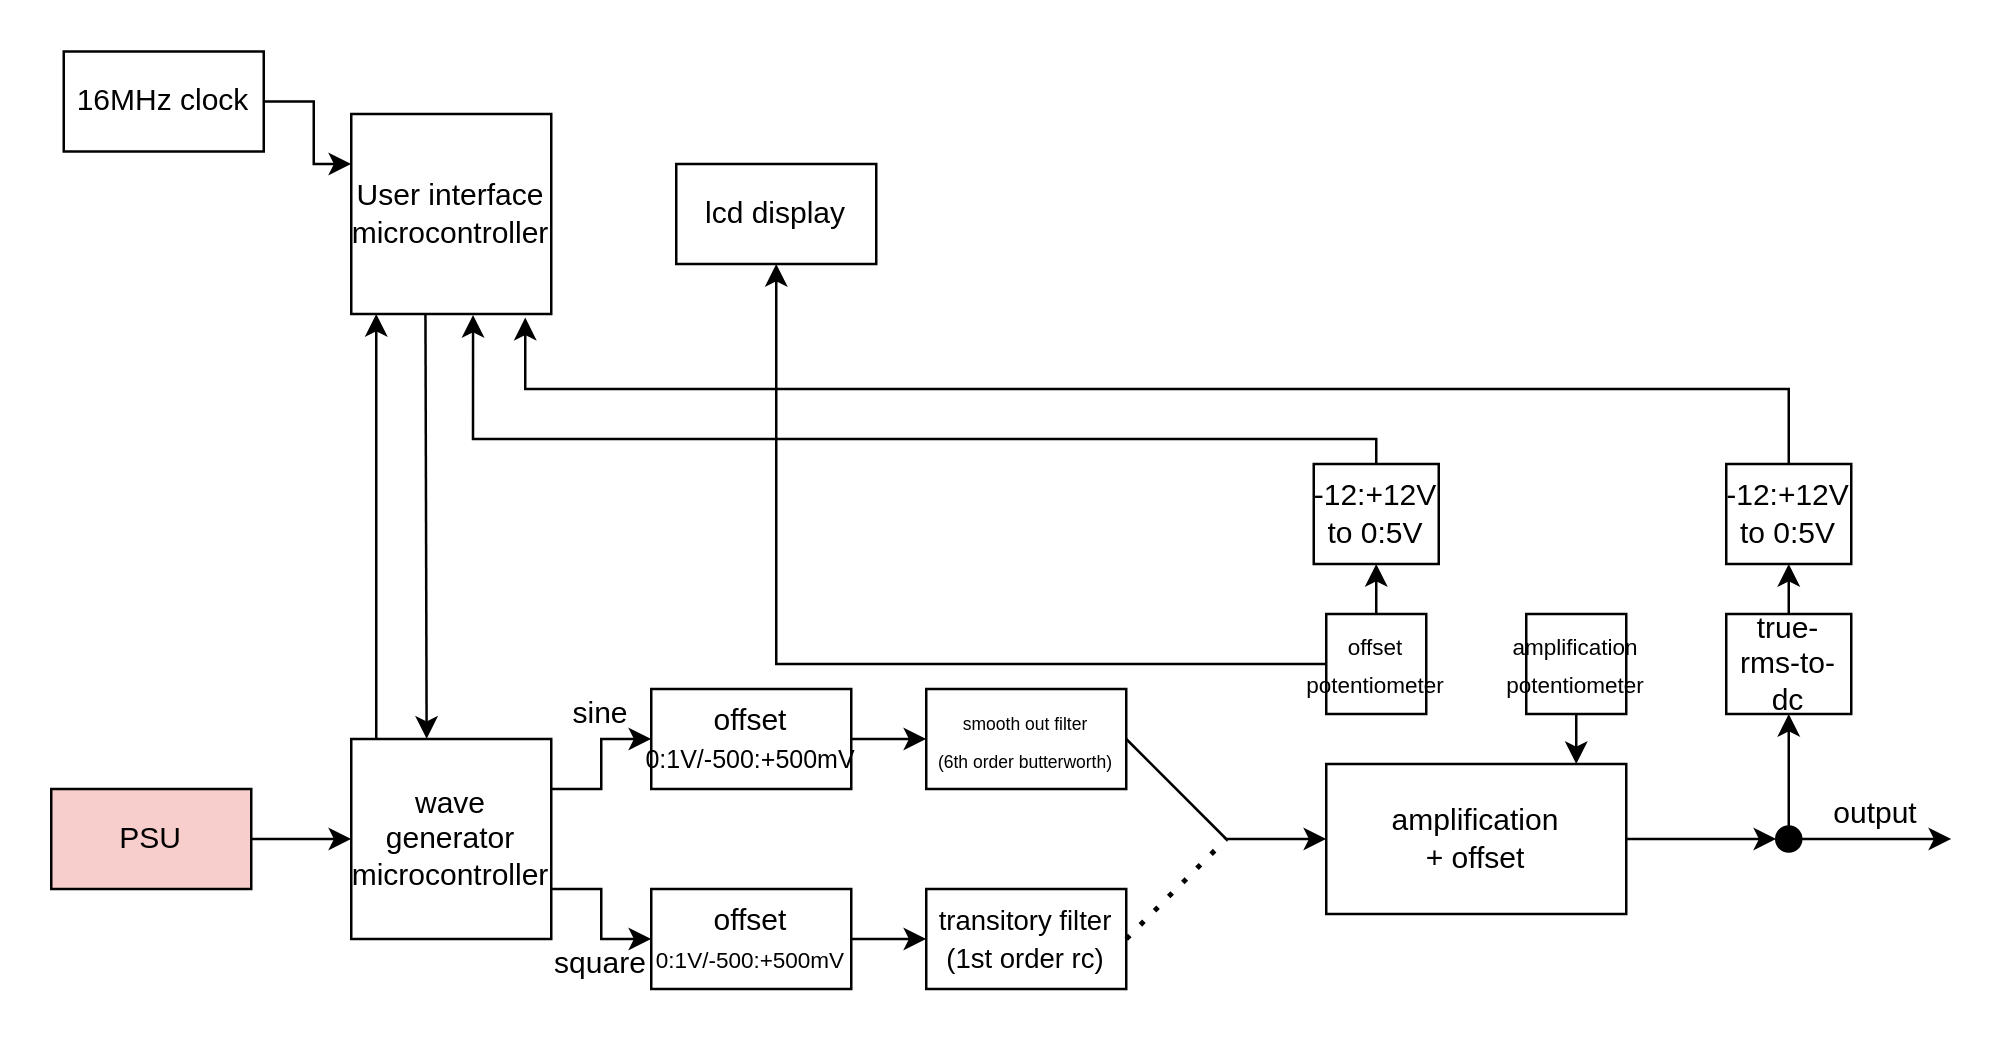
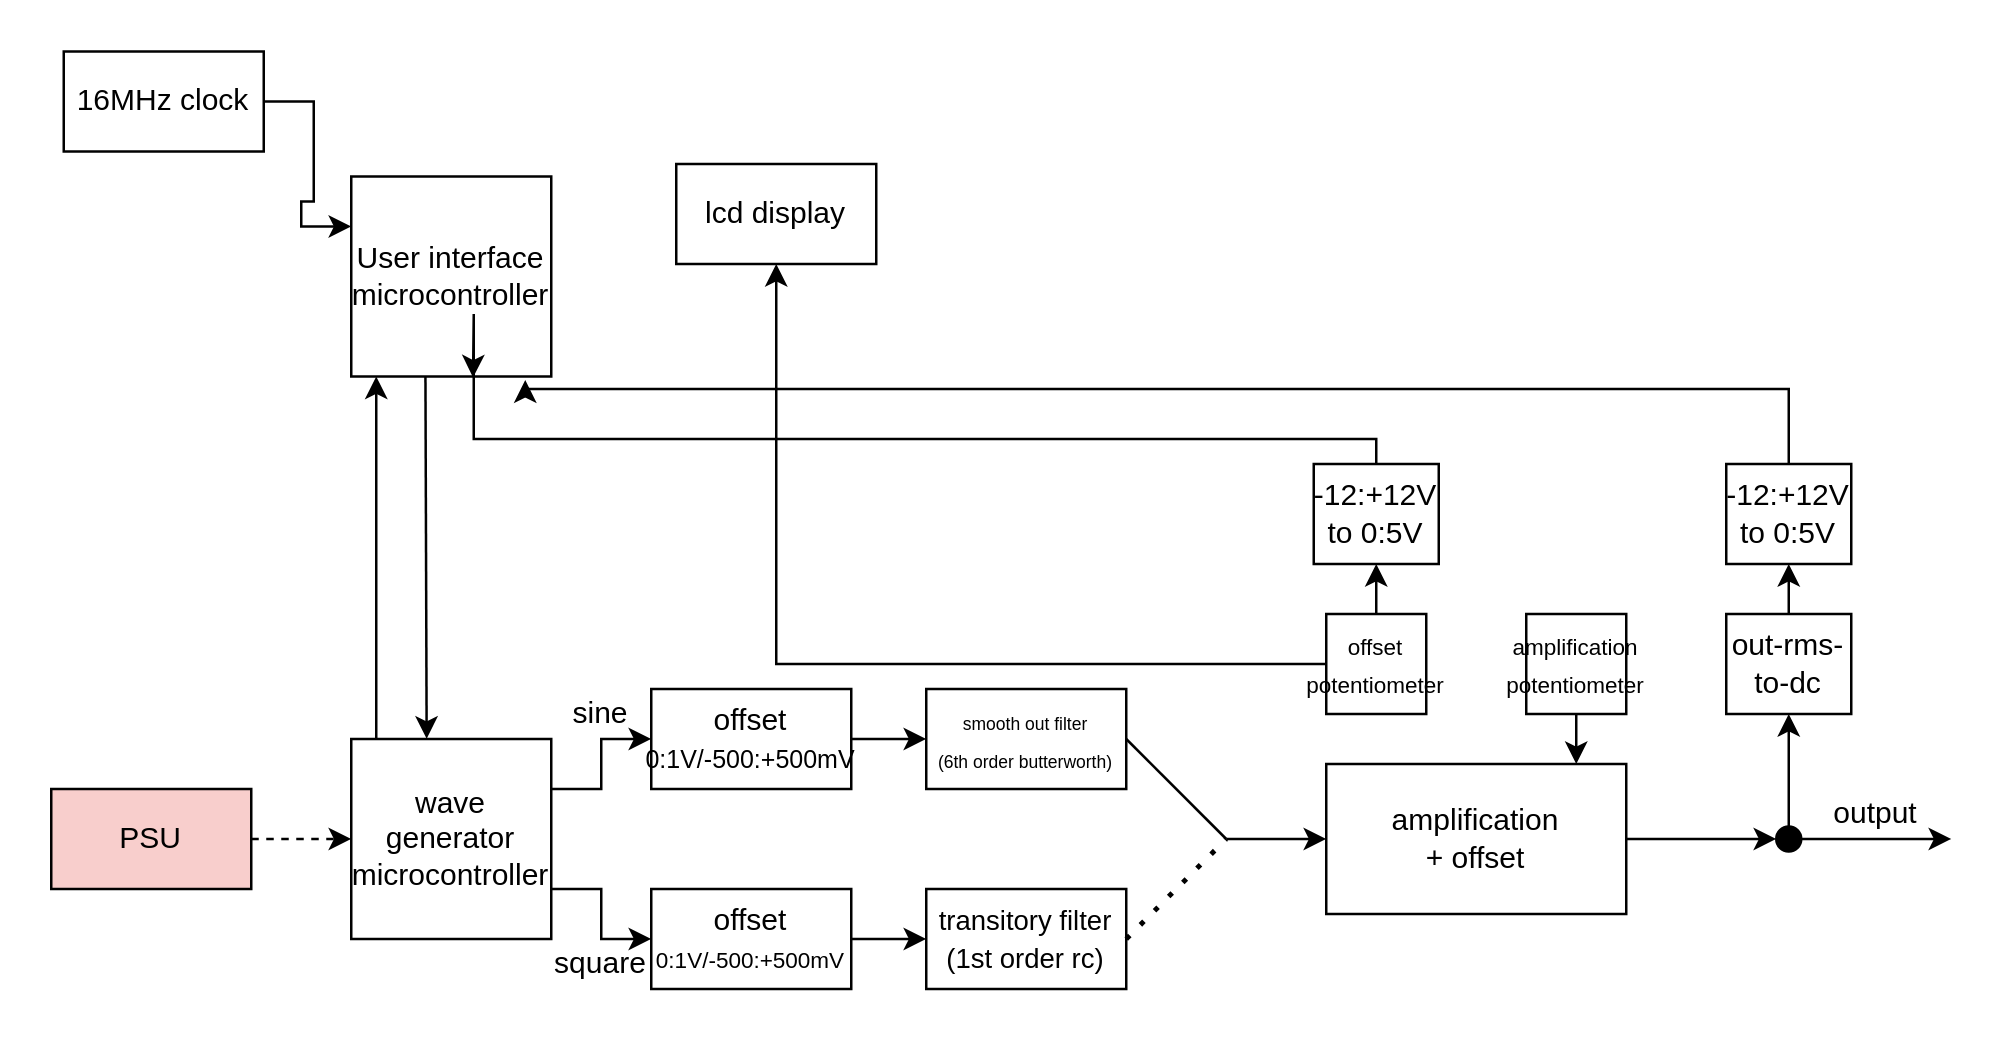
node "User interface microcontroller": moved (451, 214) -> (451, 276)
node "true-rms-to-dc": label "true-rms-to-dc" -> "out-rms-to-dc"
edge "PSU" -> "wave generator microcontroller": style solid -> dashed
